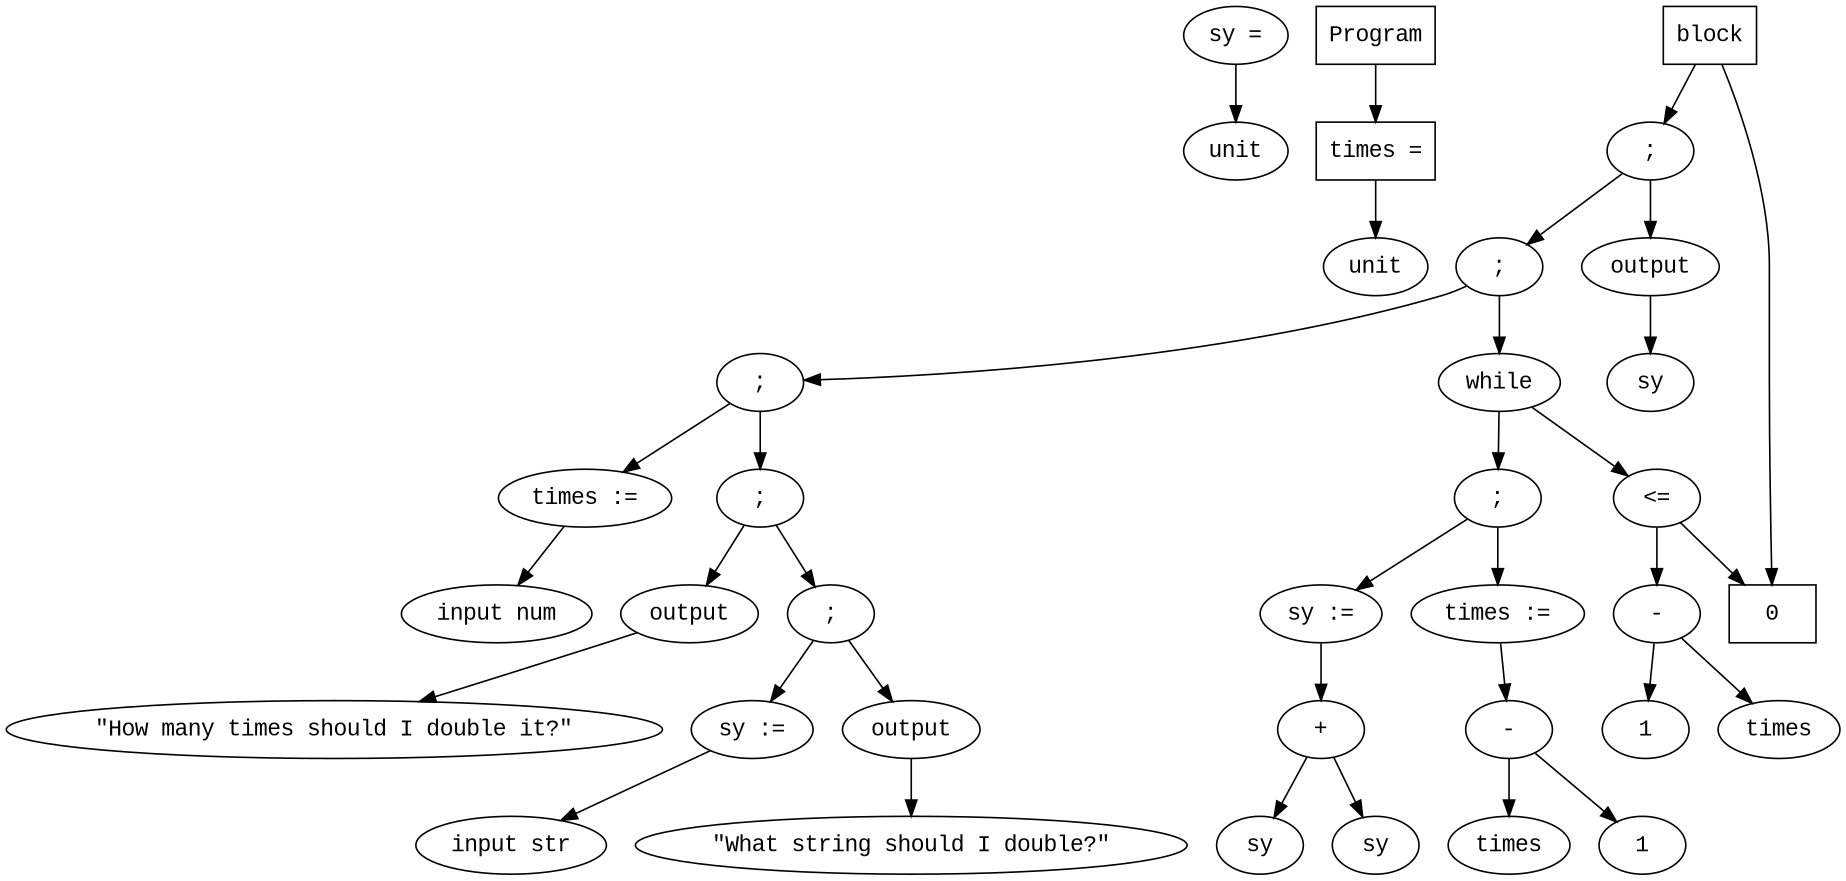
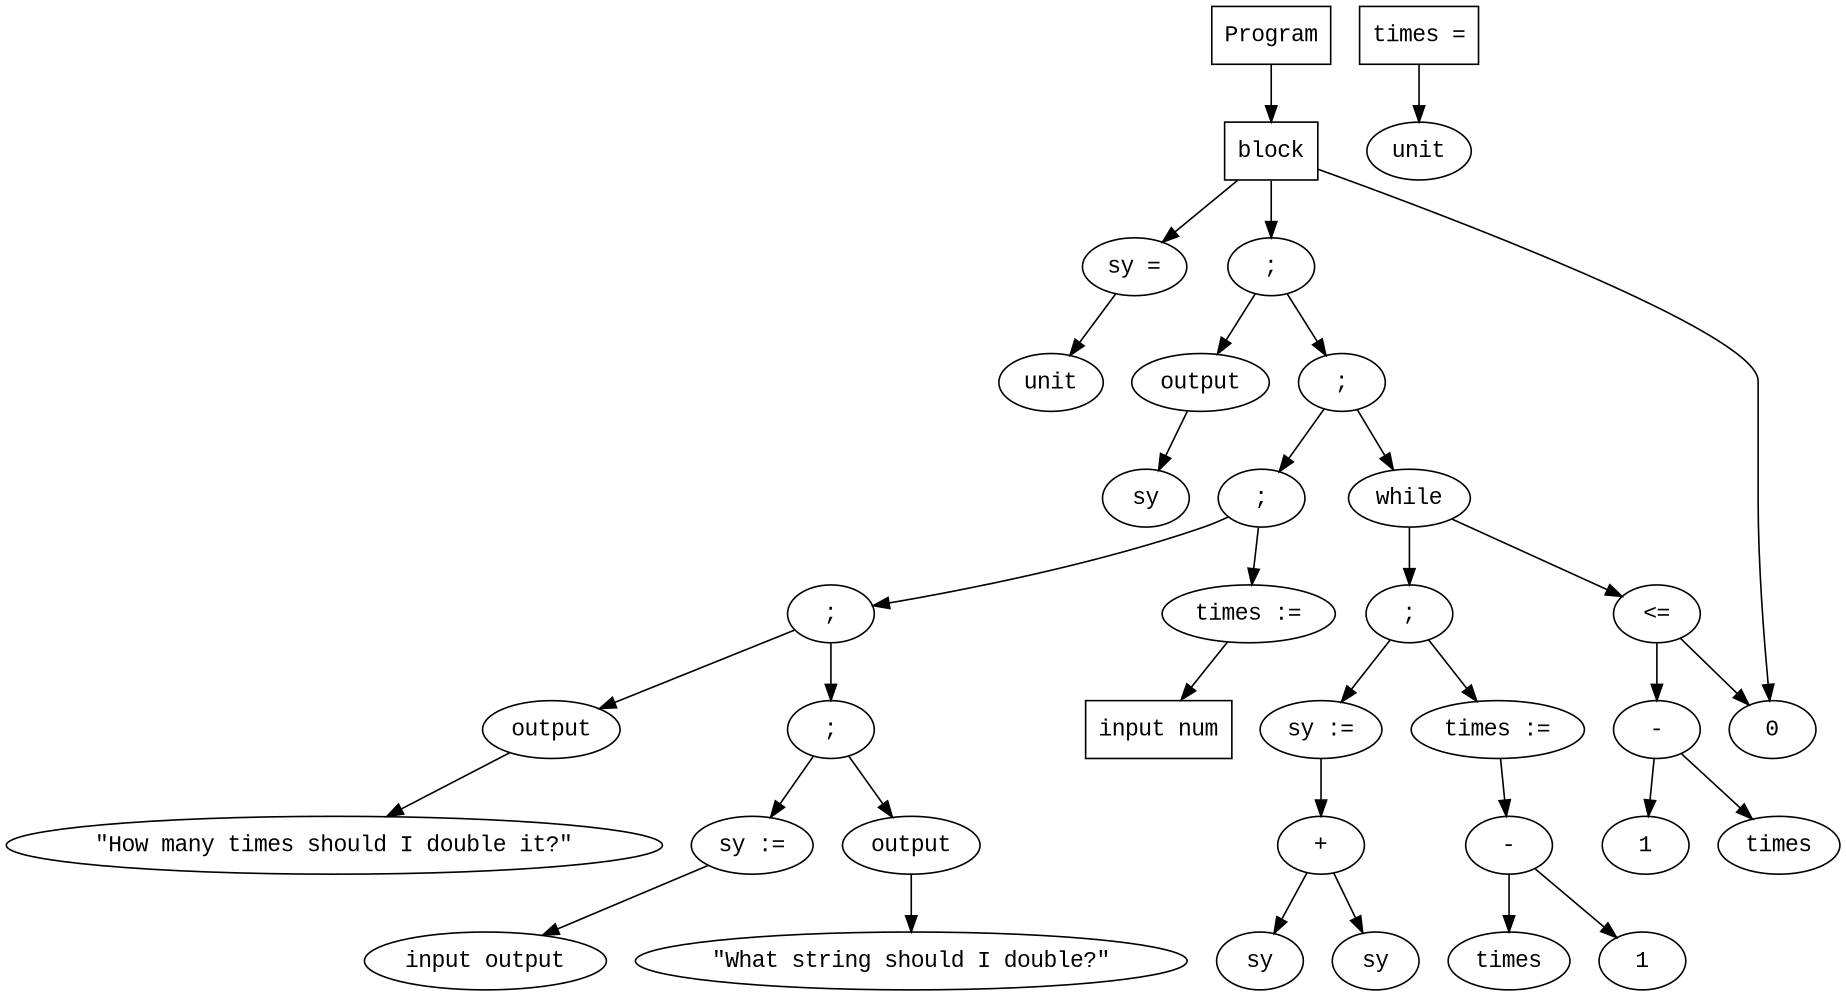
edge "Program" -> "times =": now "Program" -> "block"
edge "block" -> "sy =": added
node "input num": shape ellipse -> box
node "0": shape box -> ellipse
node "input str": label "input str" -> "input output"
